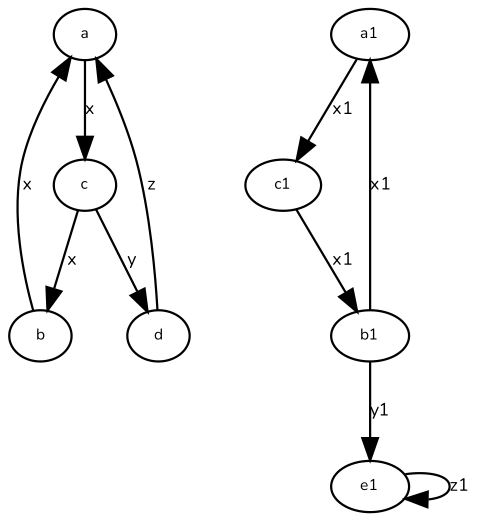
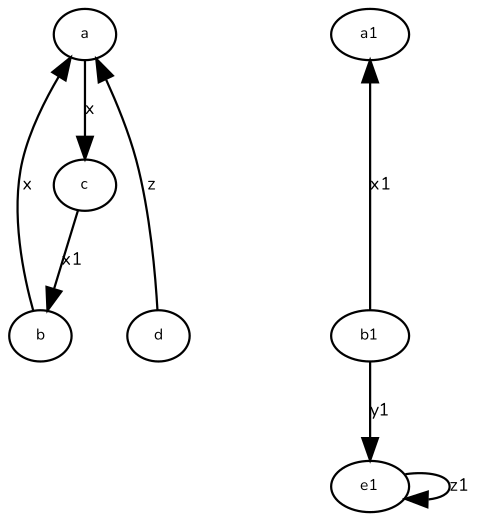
node "c1": removed
edge "c" -> "d": removed, label "y"
edge "c" -> "b": label "x" -> "x1"
